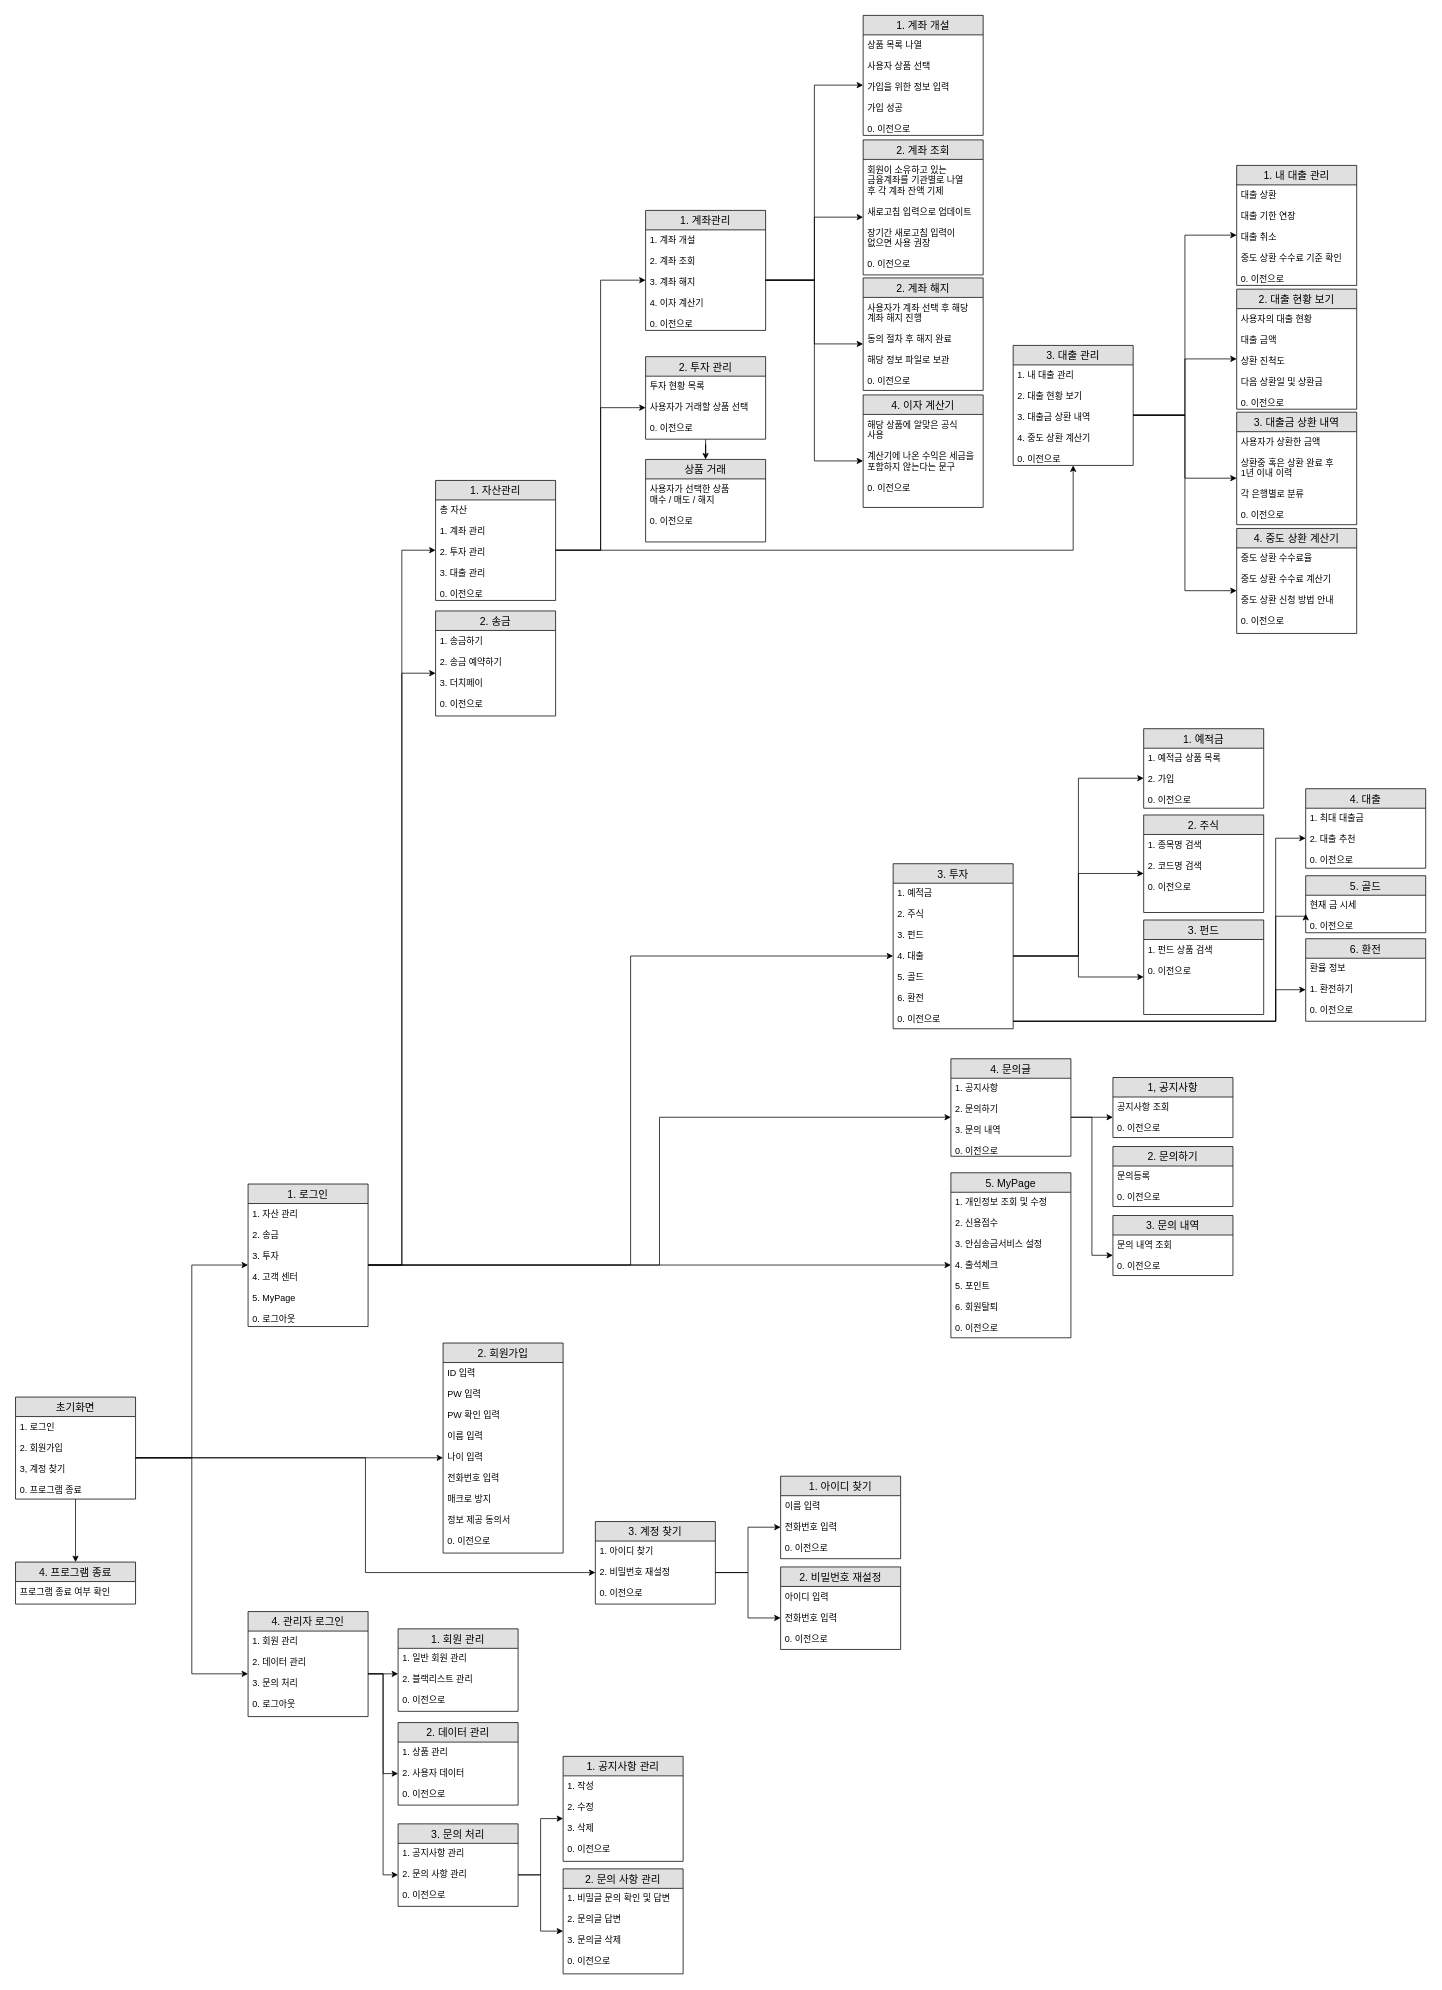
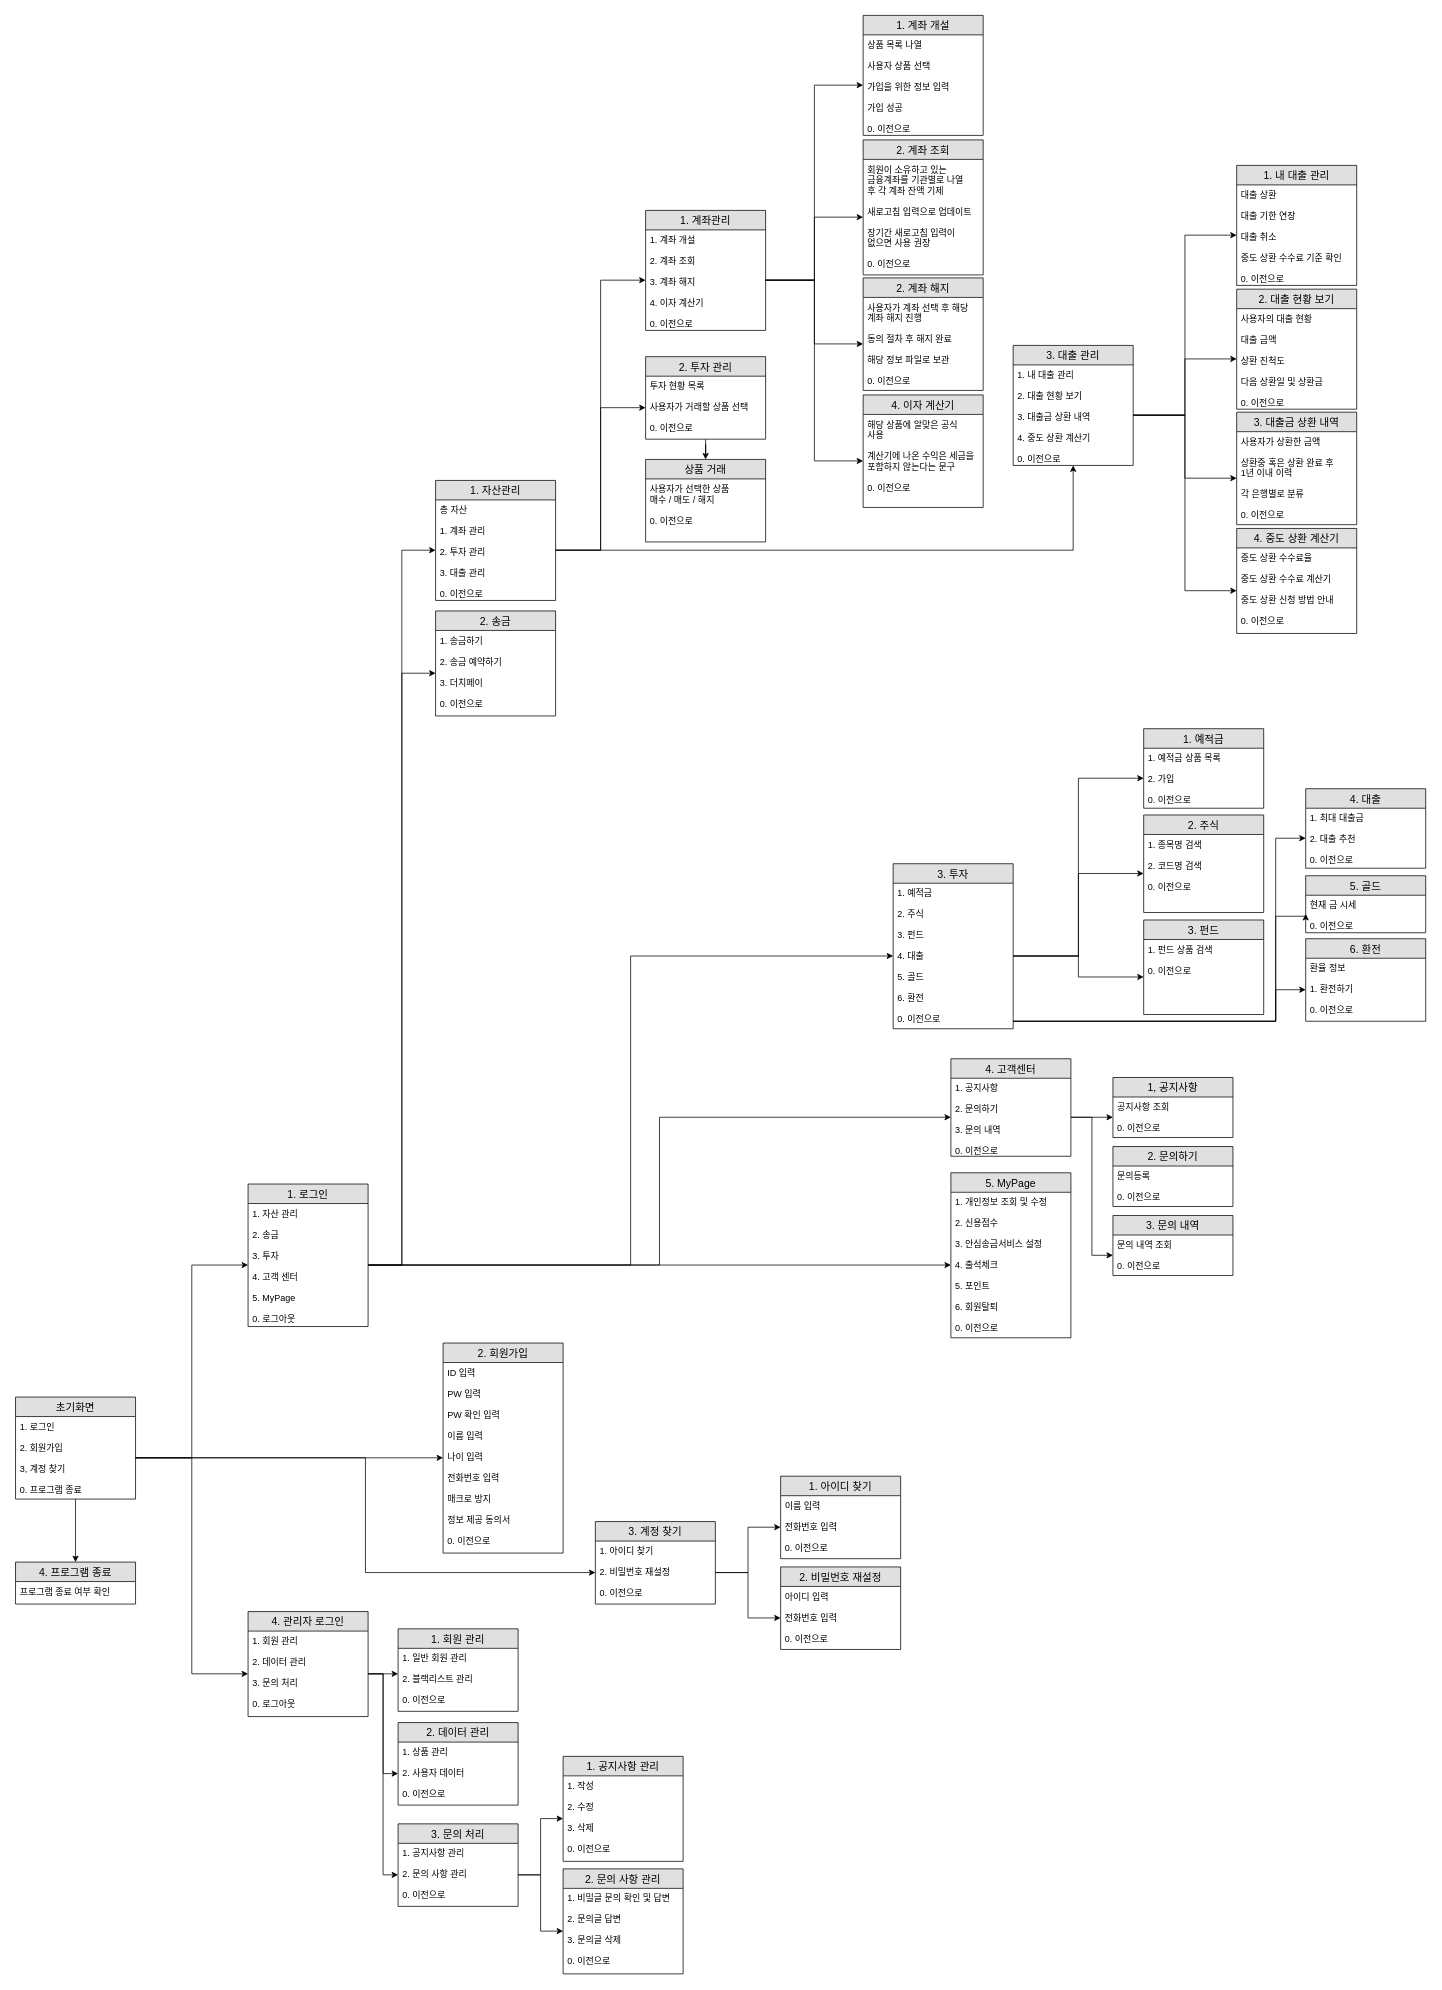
node "4. 문의글": label "4. 문의글" -> "4. 고객센터"
